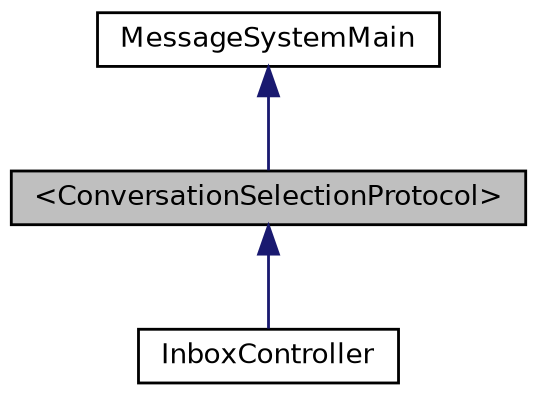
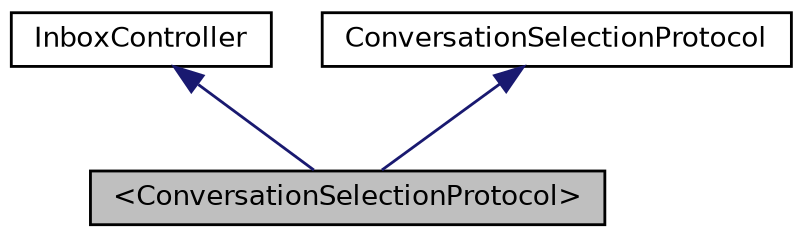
node "MessageSystemMain": label "MessageSystemMain" -> "ConversationSelectionProtocol"
edge "InboxController" -> "<ConversationSelectionProtocol>": reversed
